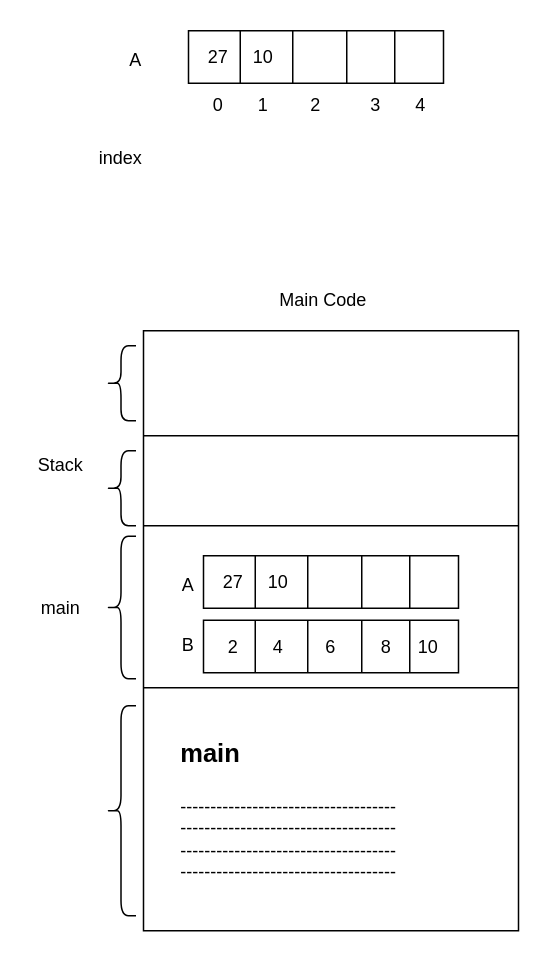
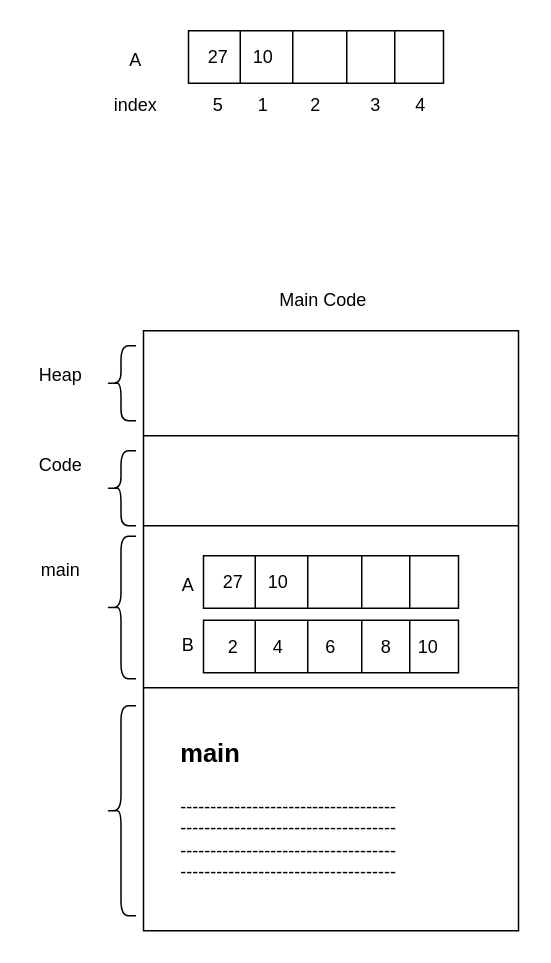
node "0": label "0" -> "5"
node "index": moved (121, 158) -> (136, 106)
node "Heap": added
node "Stack": label "Stack" -> "Code"
node "main": moved (61, 608) -> (61, 571)
